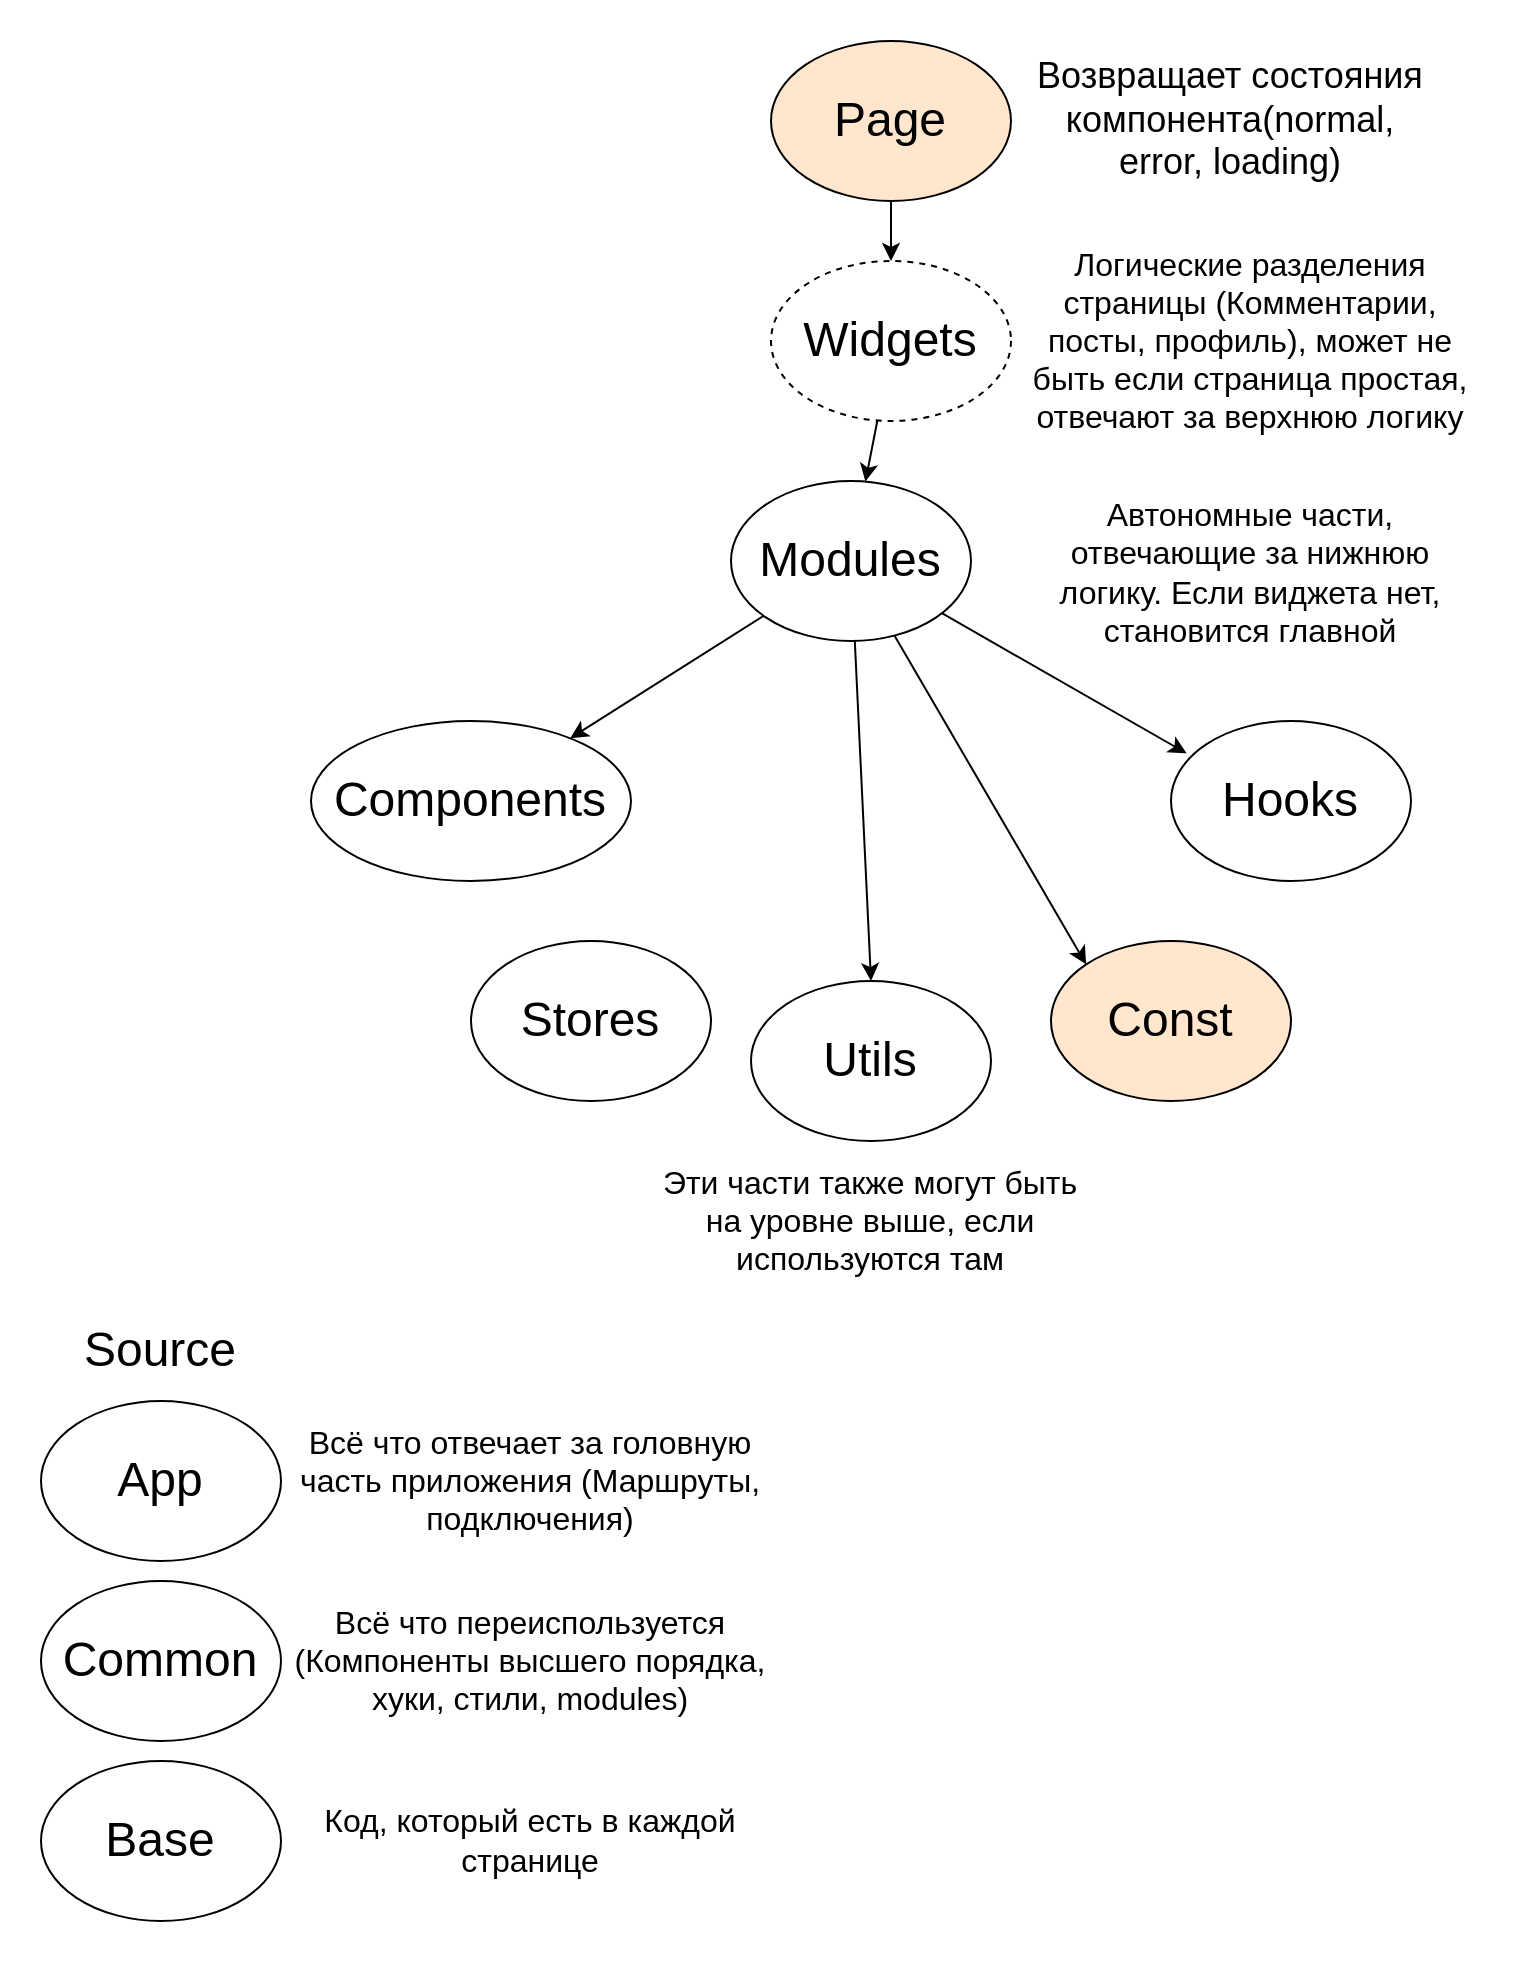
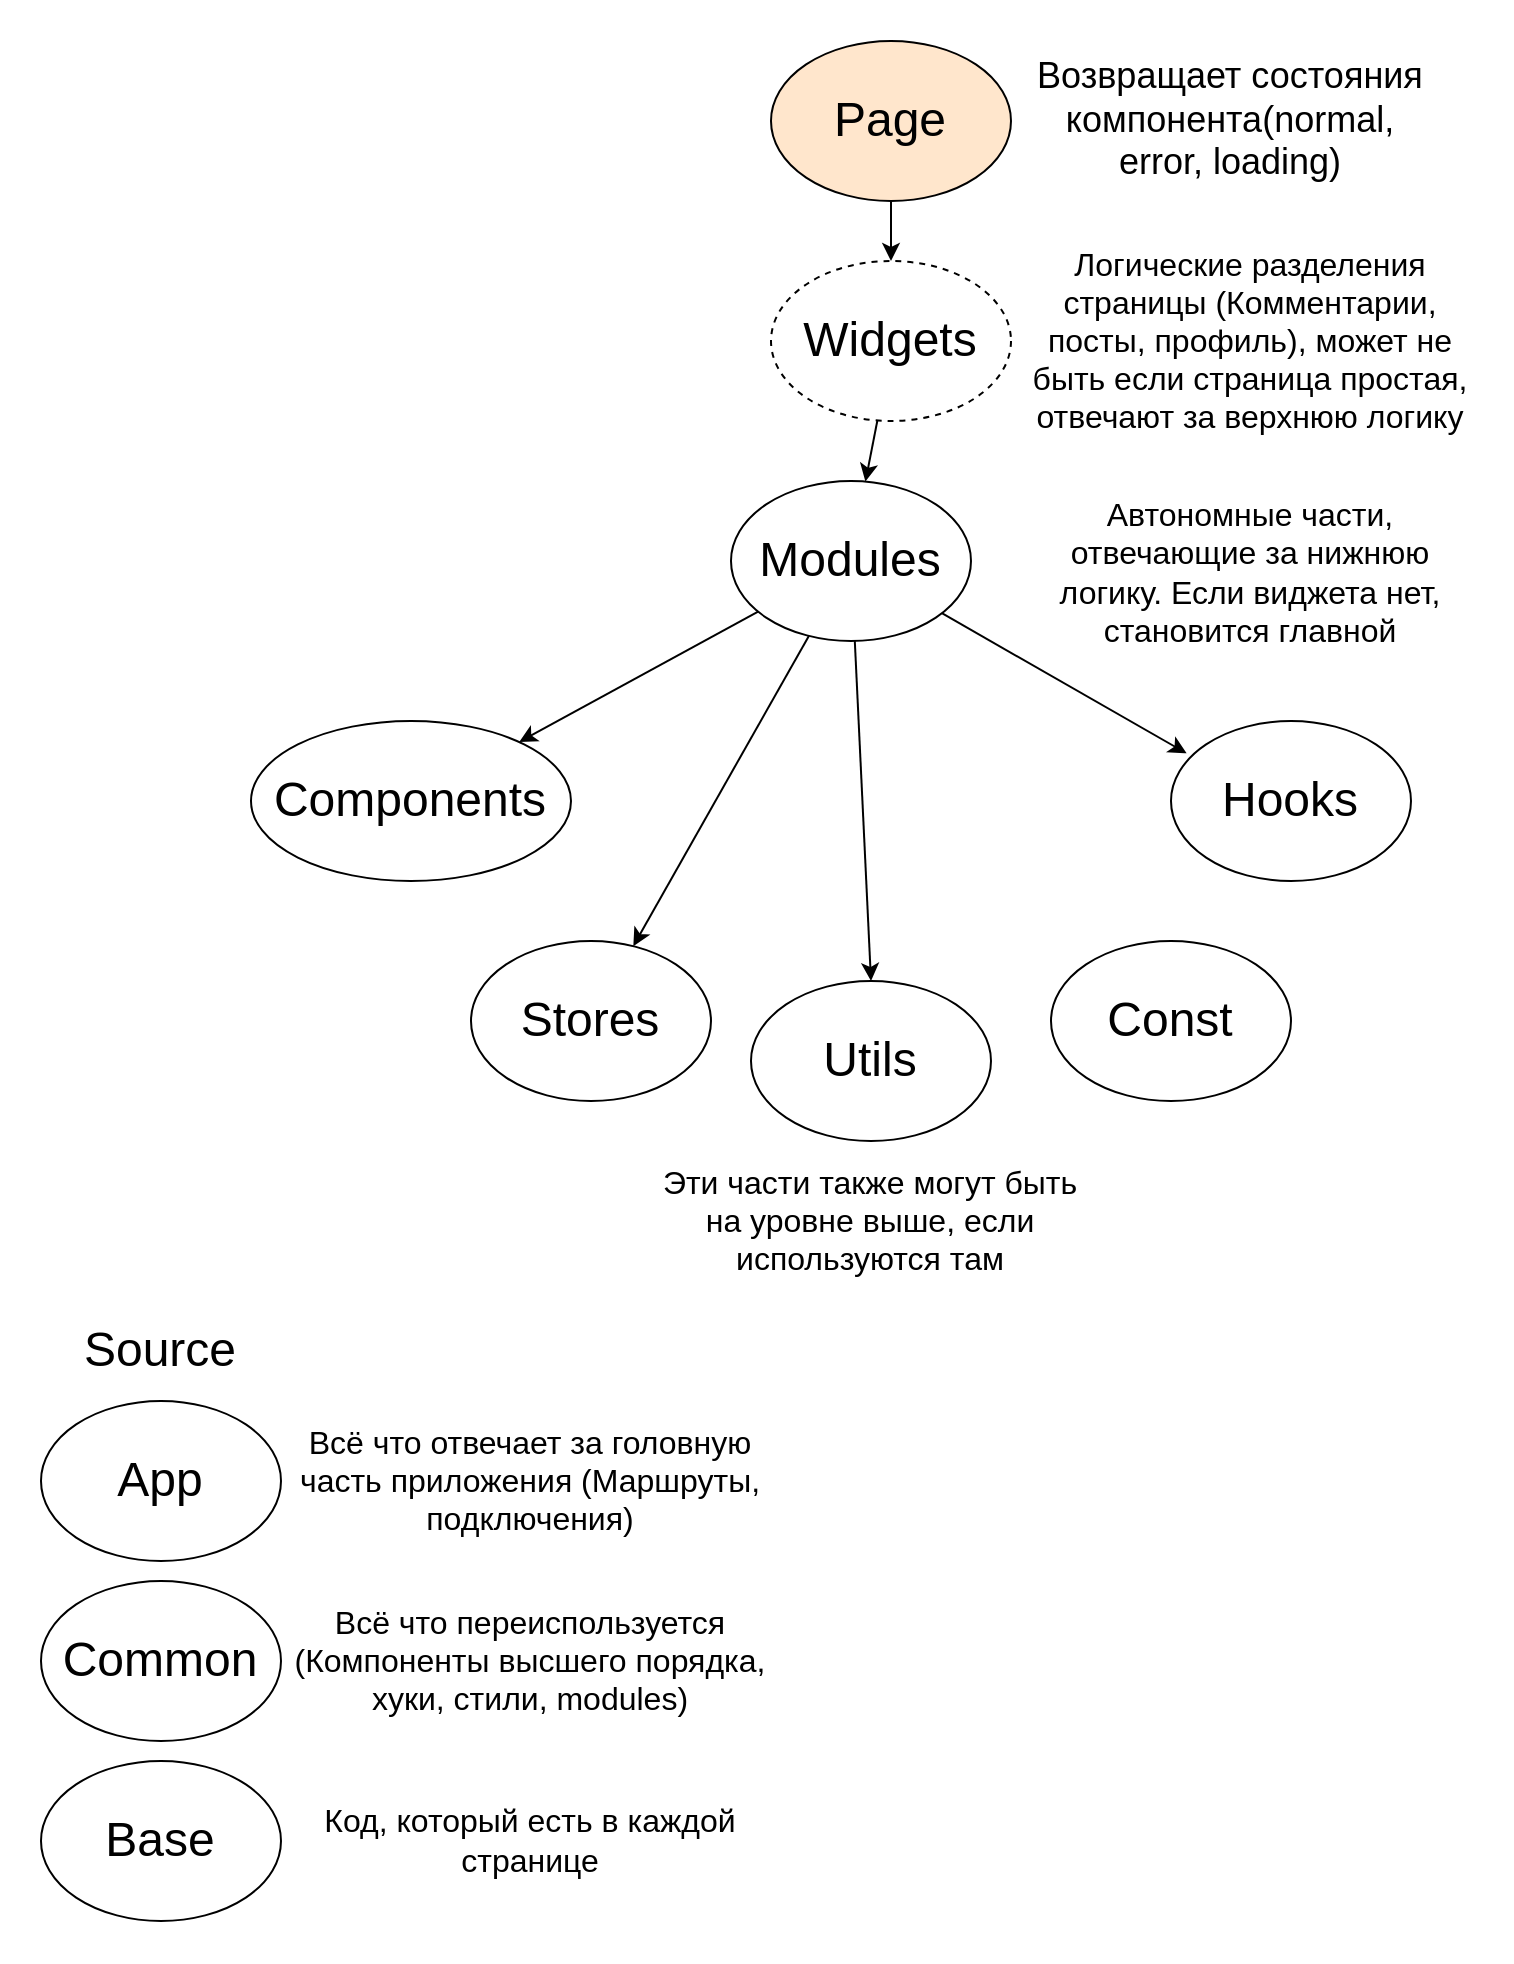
edge "Modules" -> "Stores": added
edge "Modules" -> "Const": removed
node "Components": moved (471, 801) -> (411, 801)
node "Const": fillcolor #ffe6cc -> #ffffff
